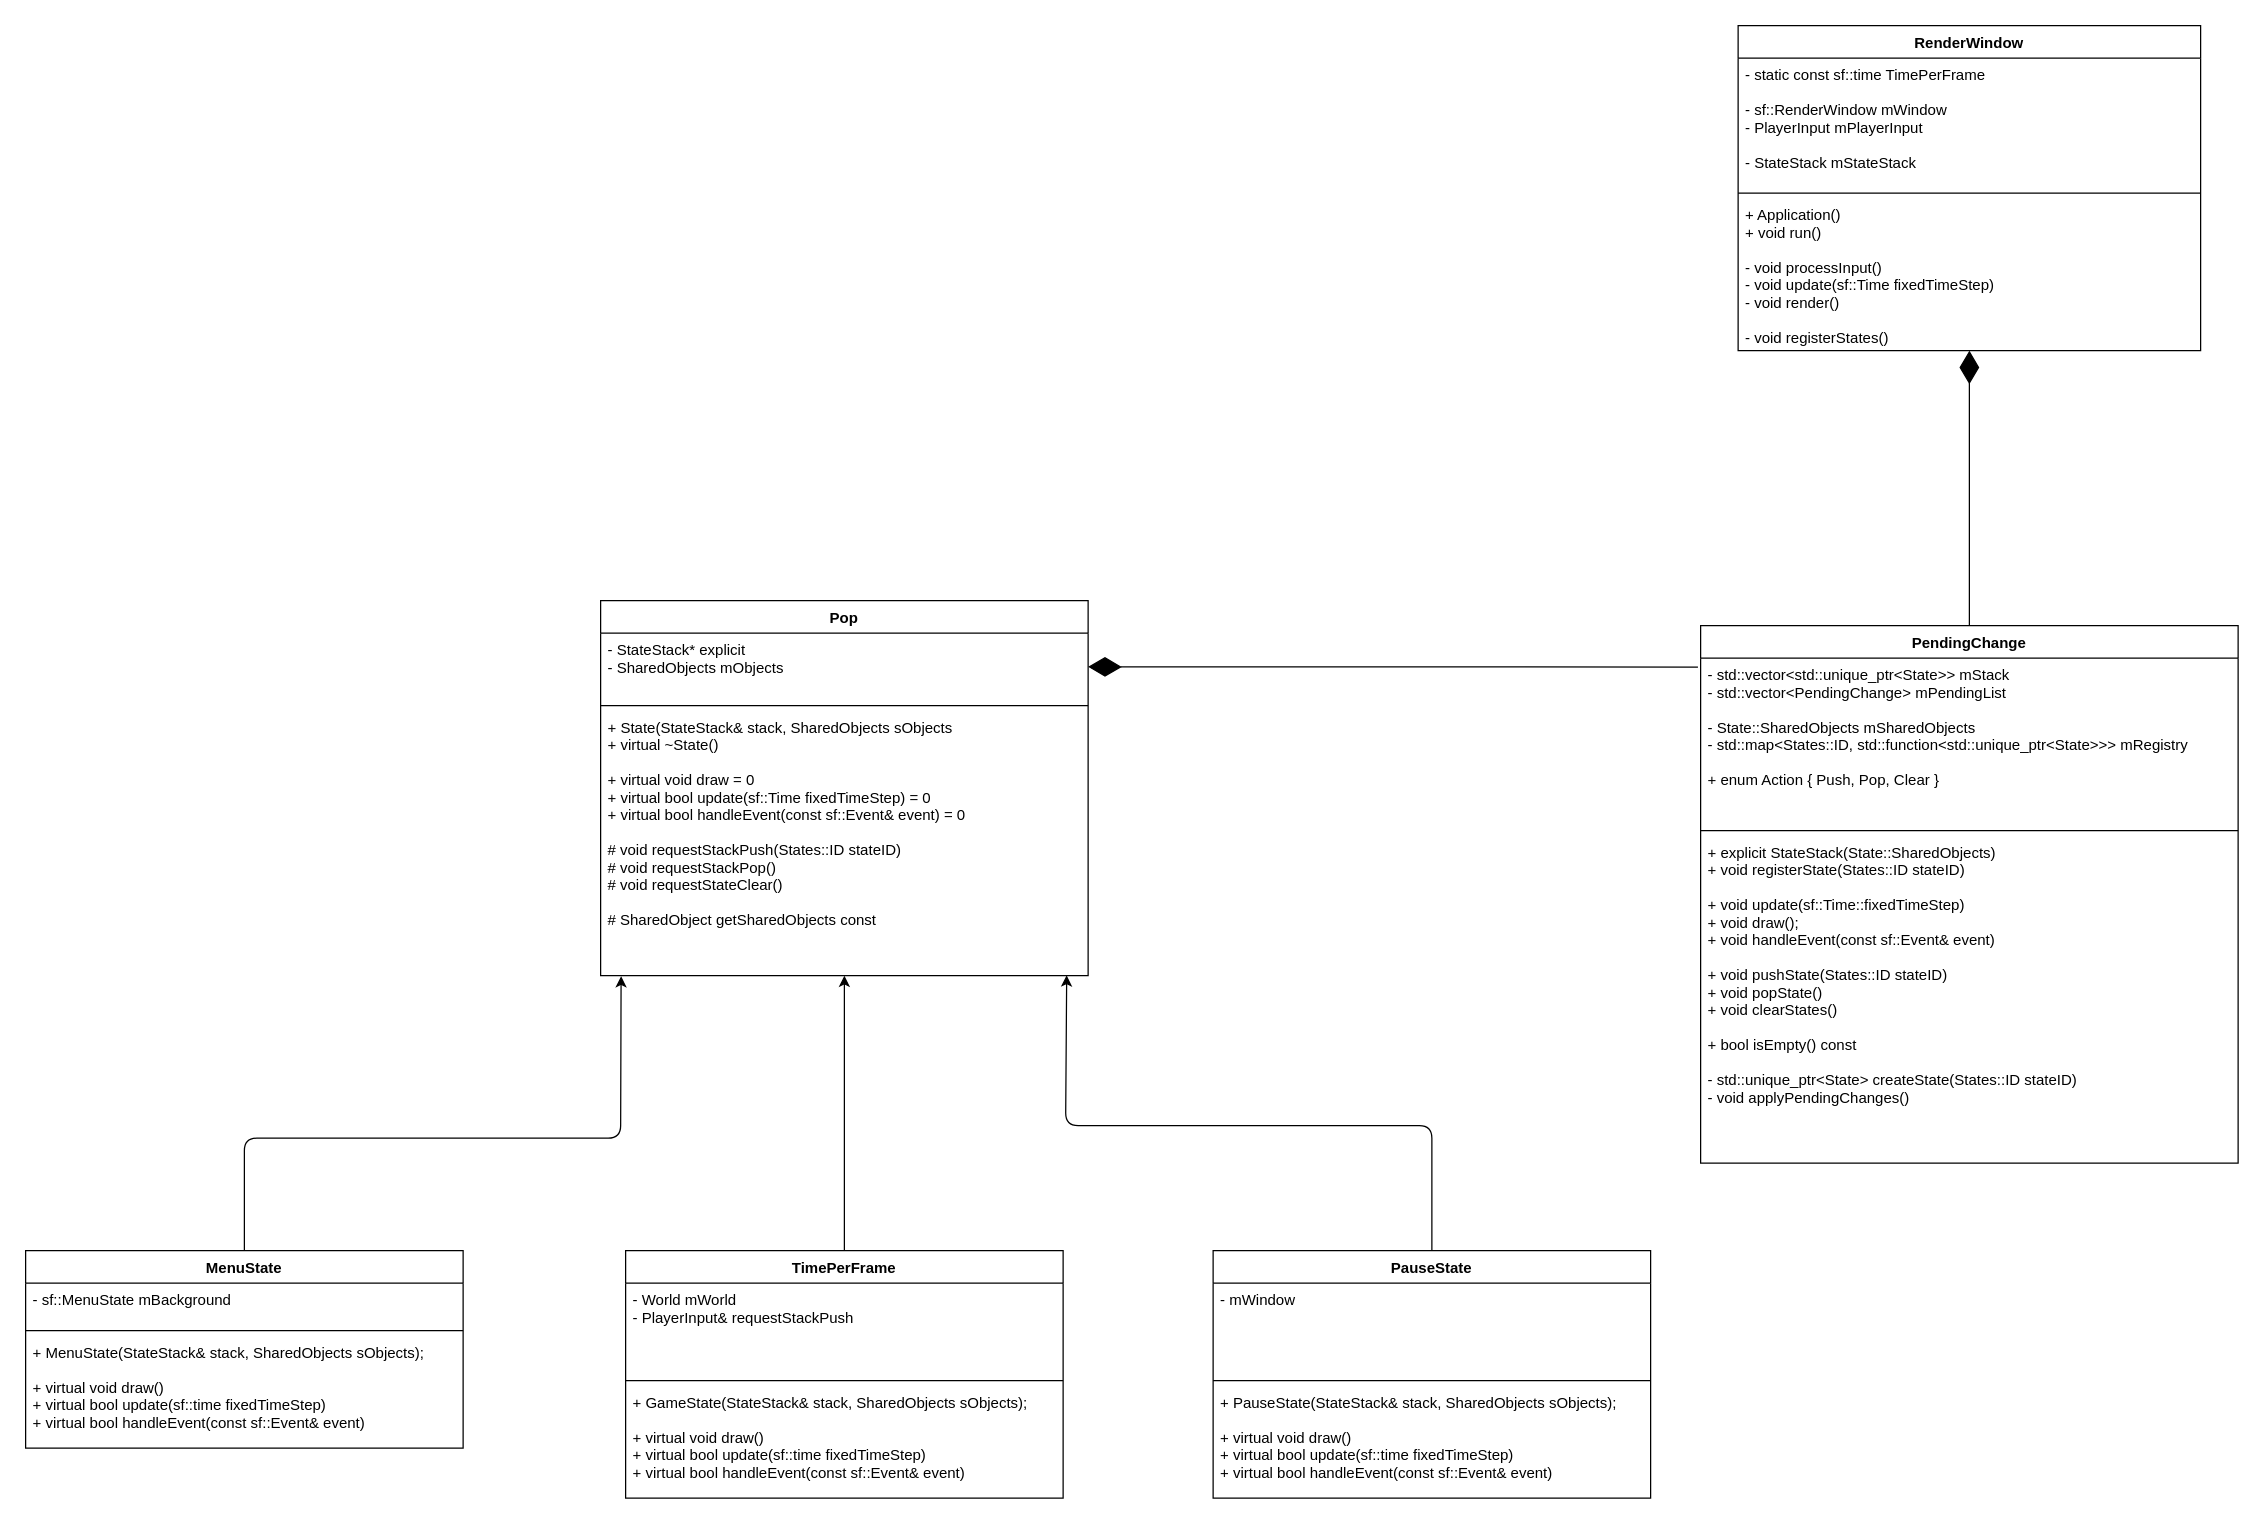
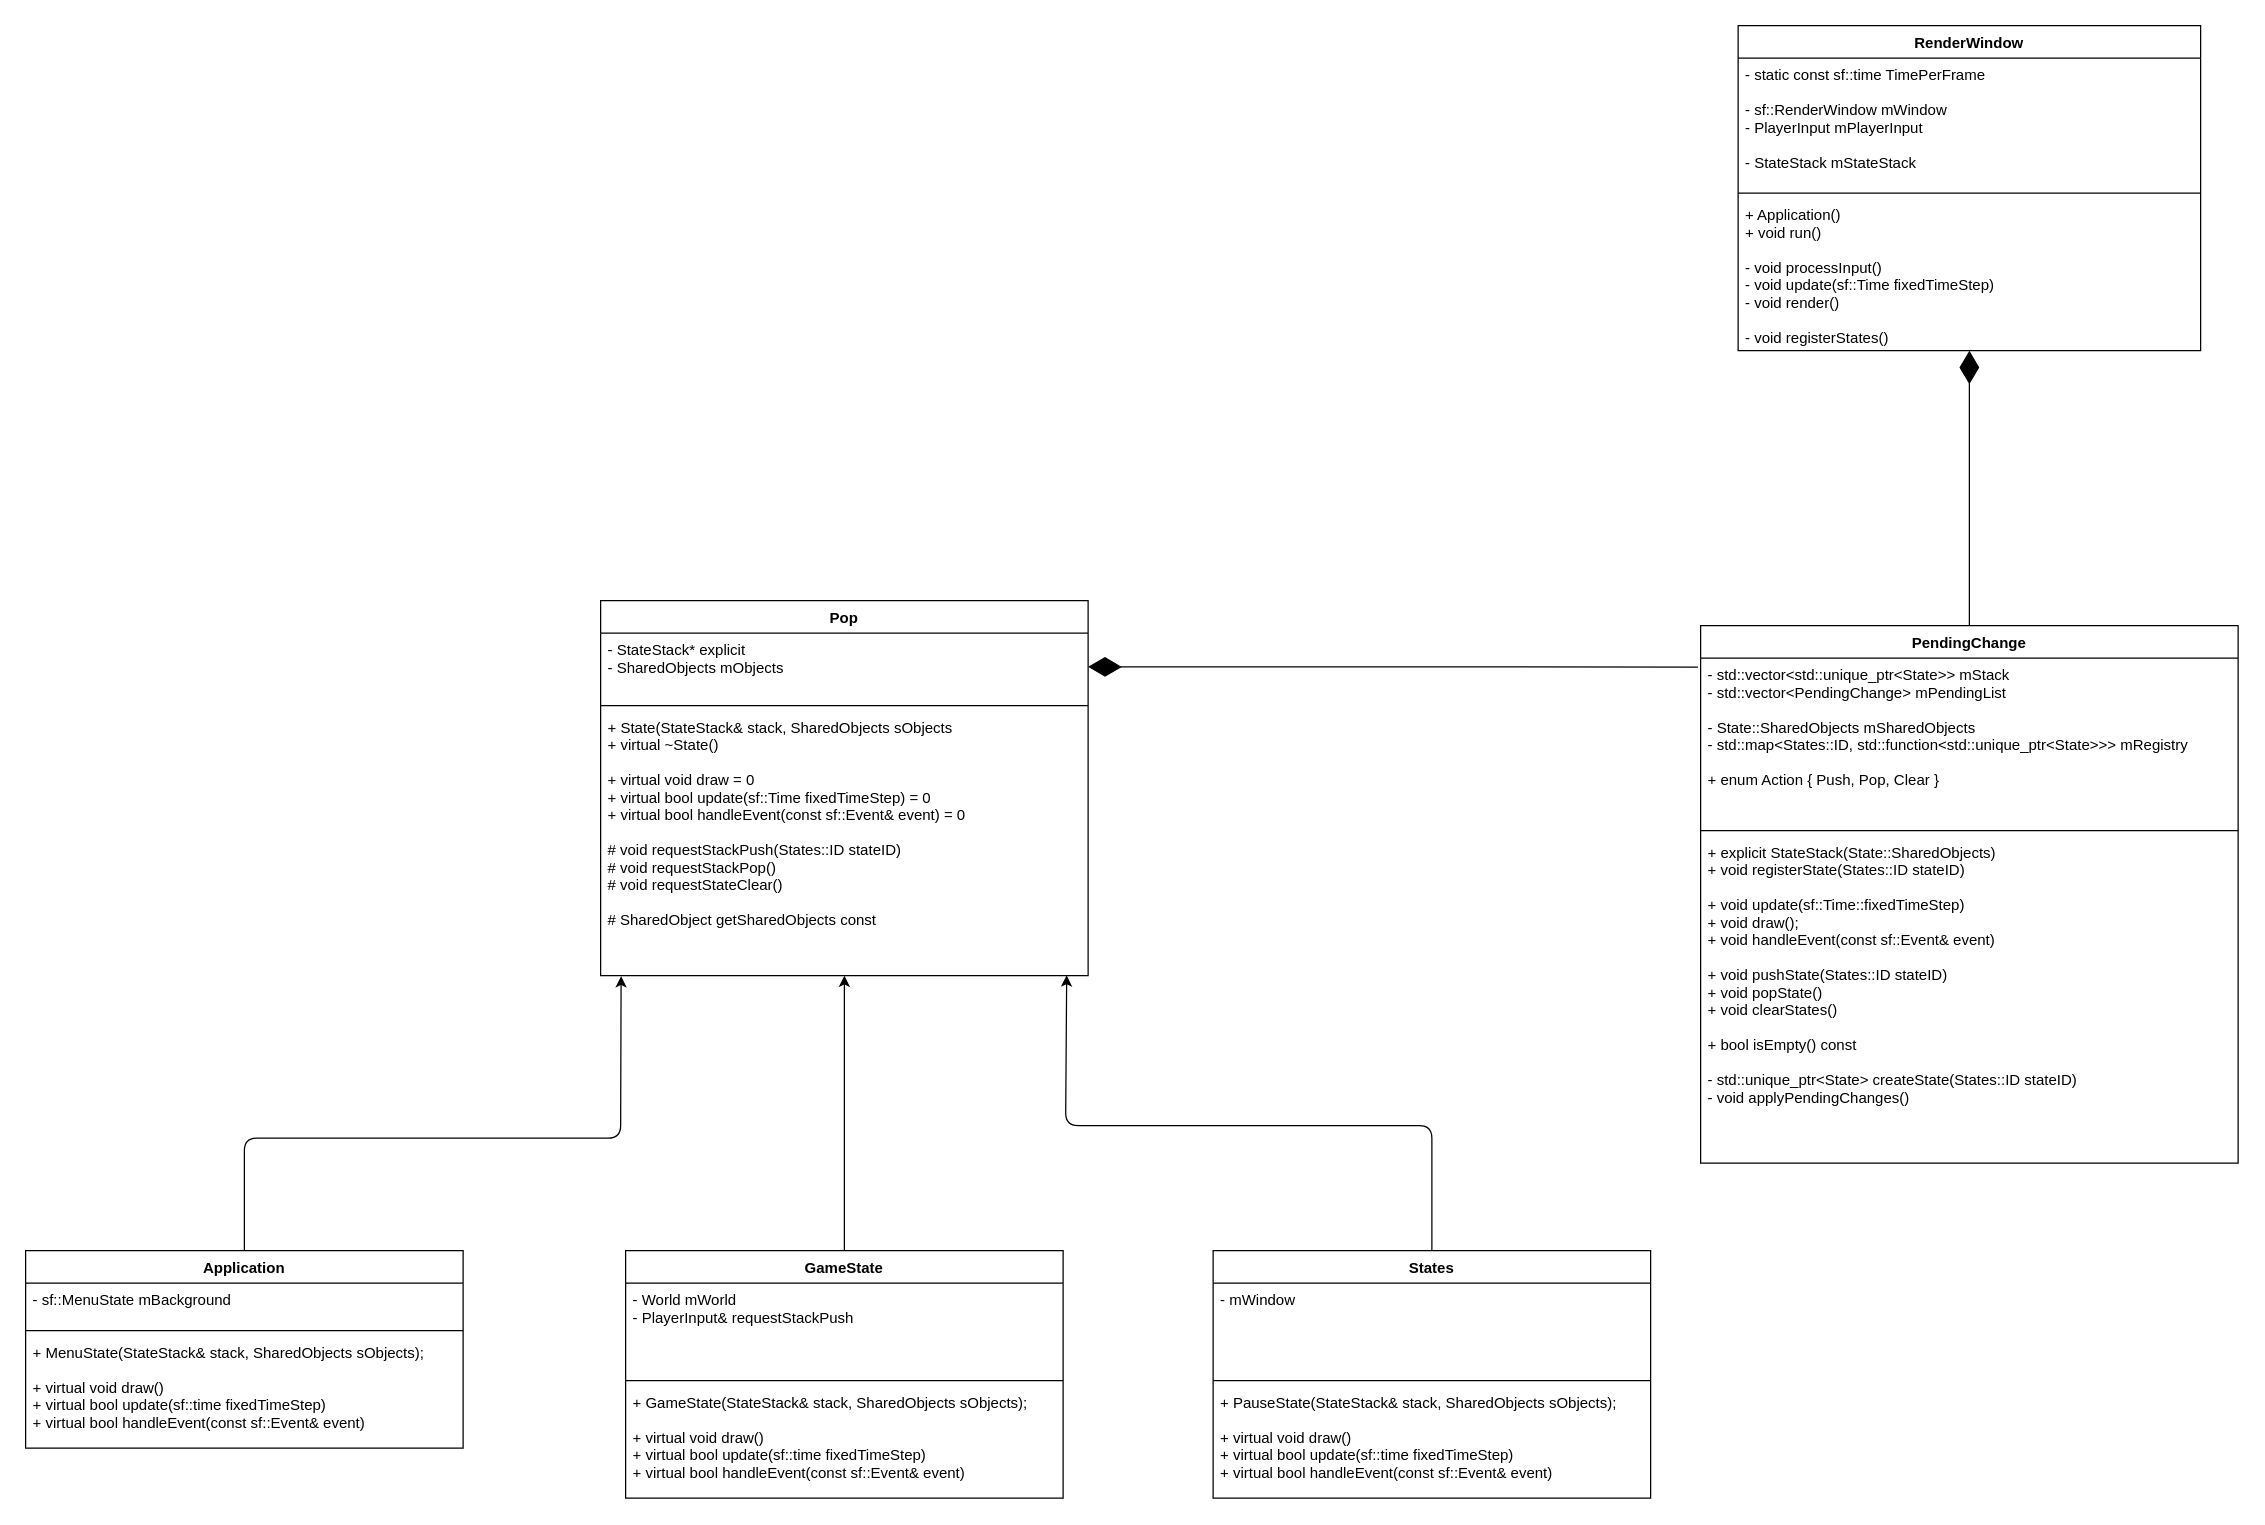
node "MenuState": label "MenuState" -> "Application"
node "TimePerFrame": label "TimePerFrame" -> "GameState"
node "PauseState": label "PauseState" -> "States"
